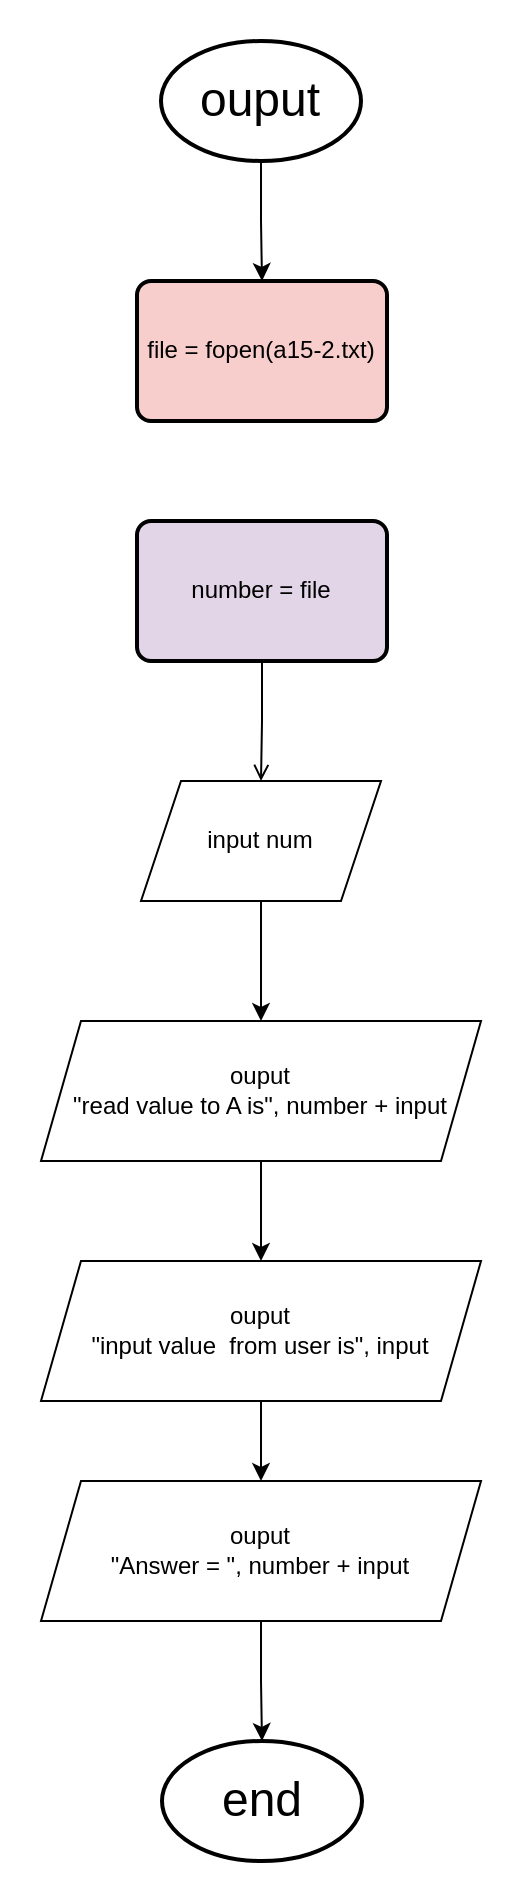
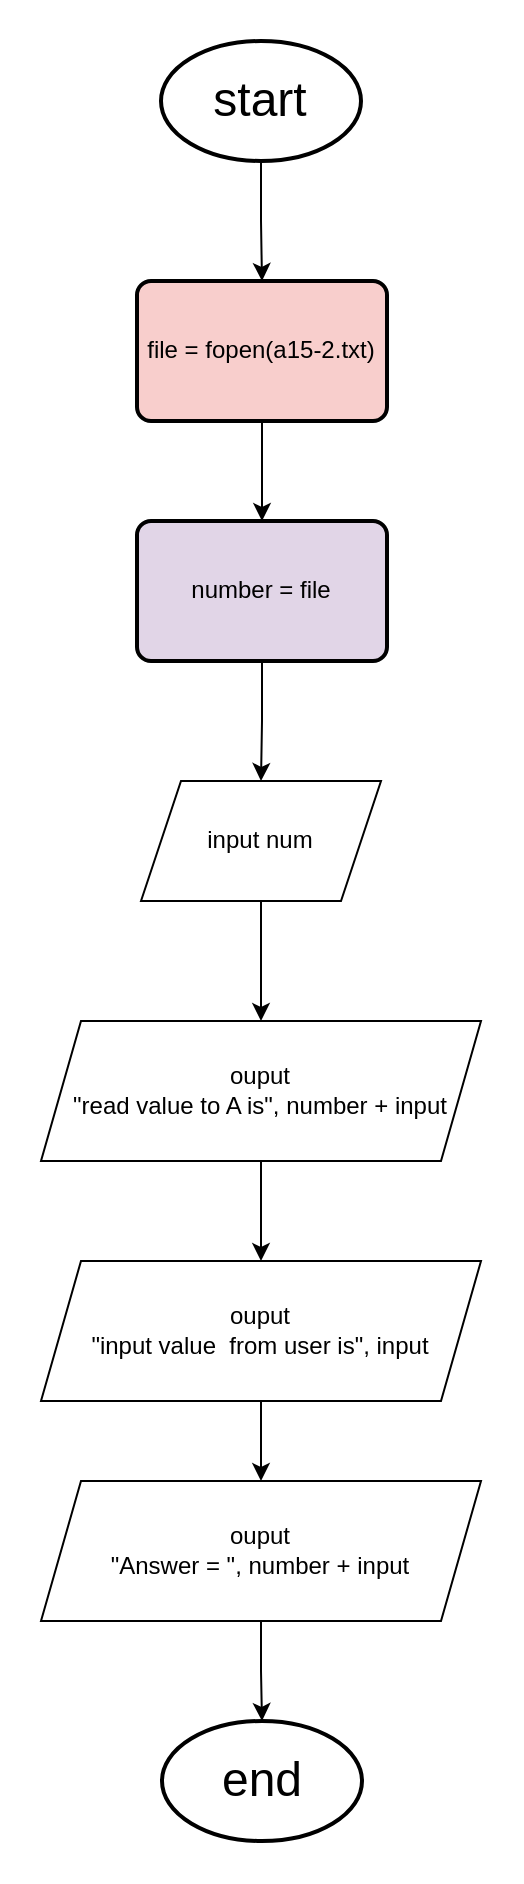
node "ouput": label "ouput" -> "start"
edge "file = fopen(a15-2.txt)" -> "number = file": added
edge "number = file" -> "input num": arrowhead open -> classic
node "end": moved (262, 1801) -> (262, 1781)
